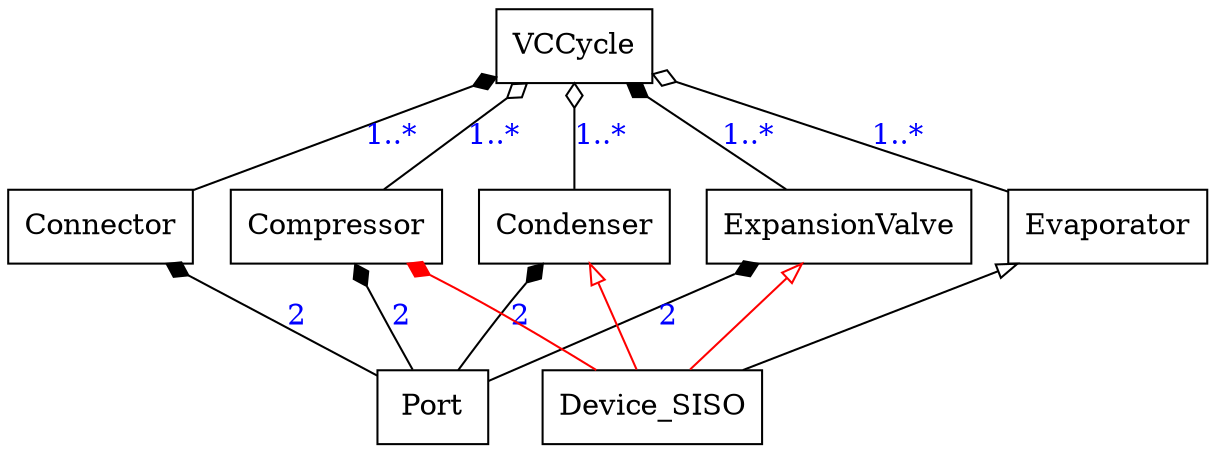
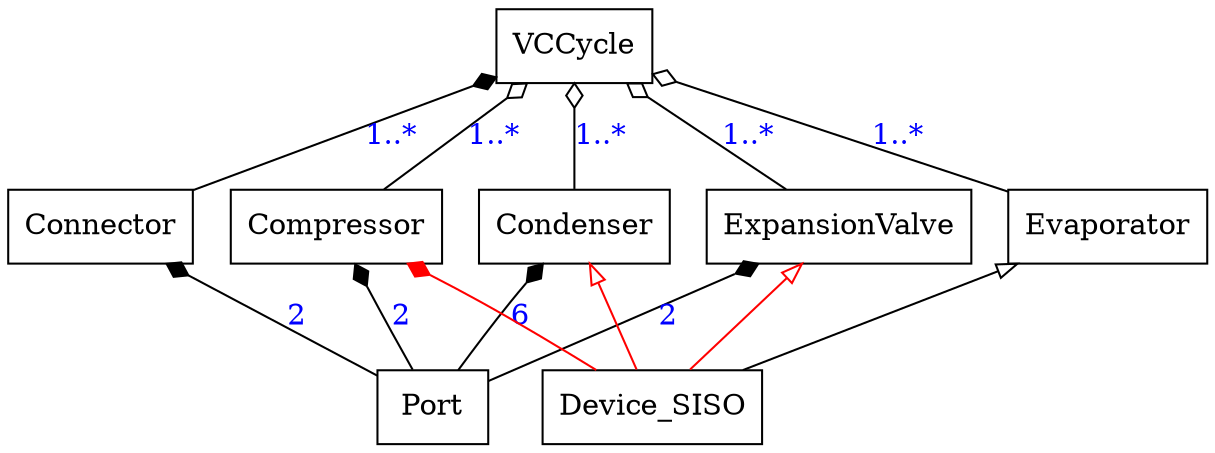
edge "ExpansionValve" -> "VCCycle": arrowhead diamond -> odiamond
edge "Port" -> "Condenser": label "2" -> "6"
